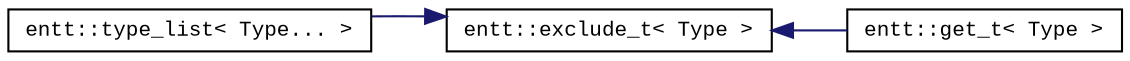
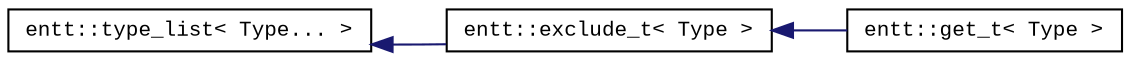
edge "entt::type_list< Type... >" -> "entt::exclude_t< Type >": reversed
